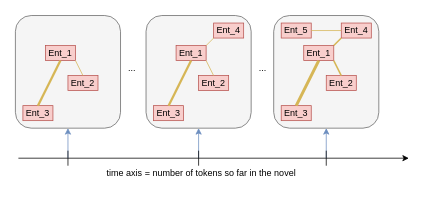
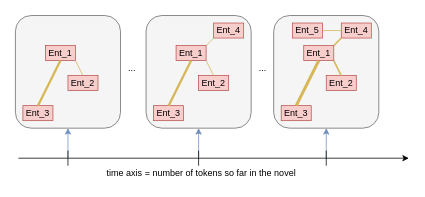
node "Ent_5": moved (296, 30) -> (307, 30)
